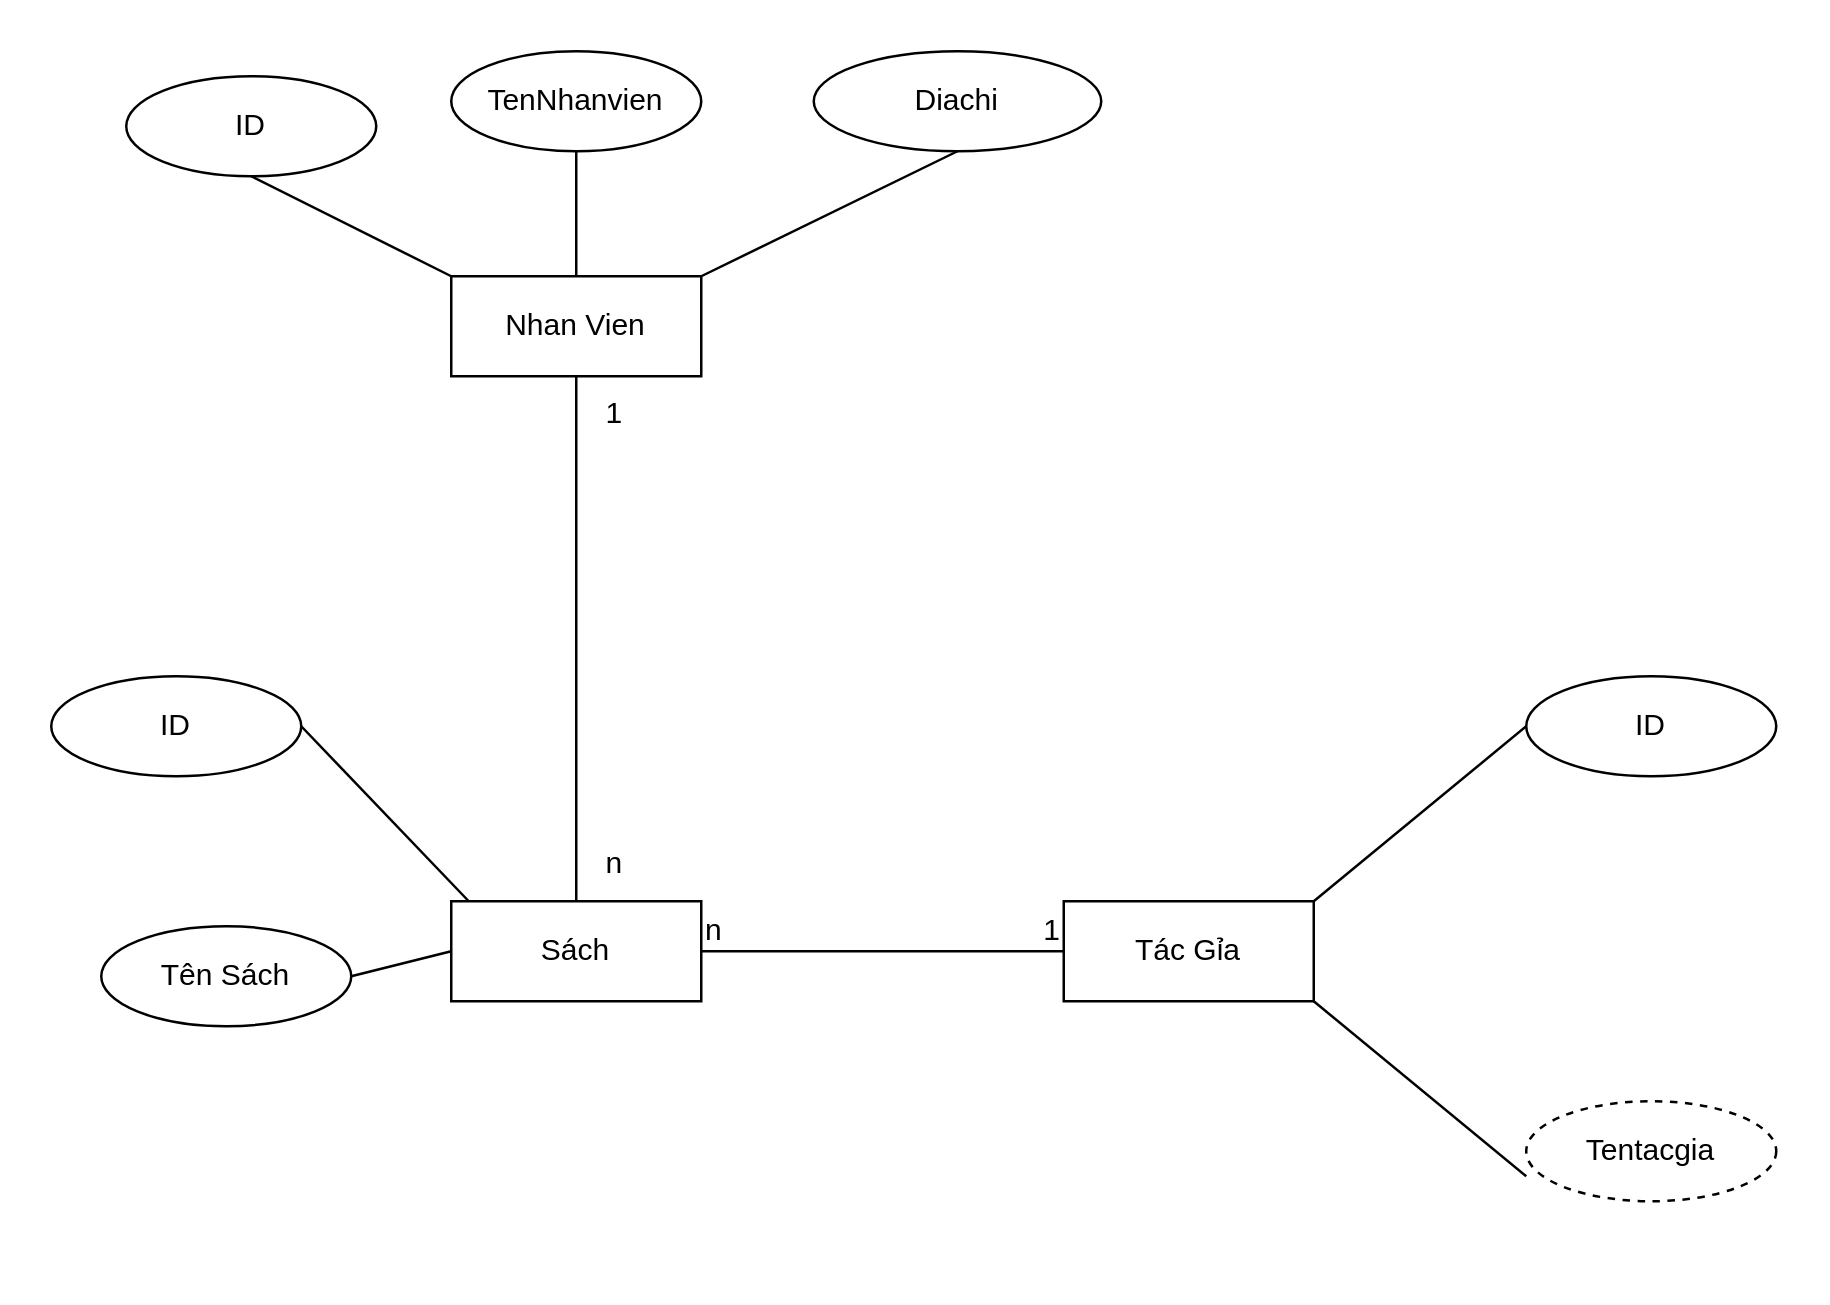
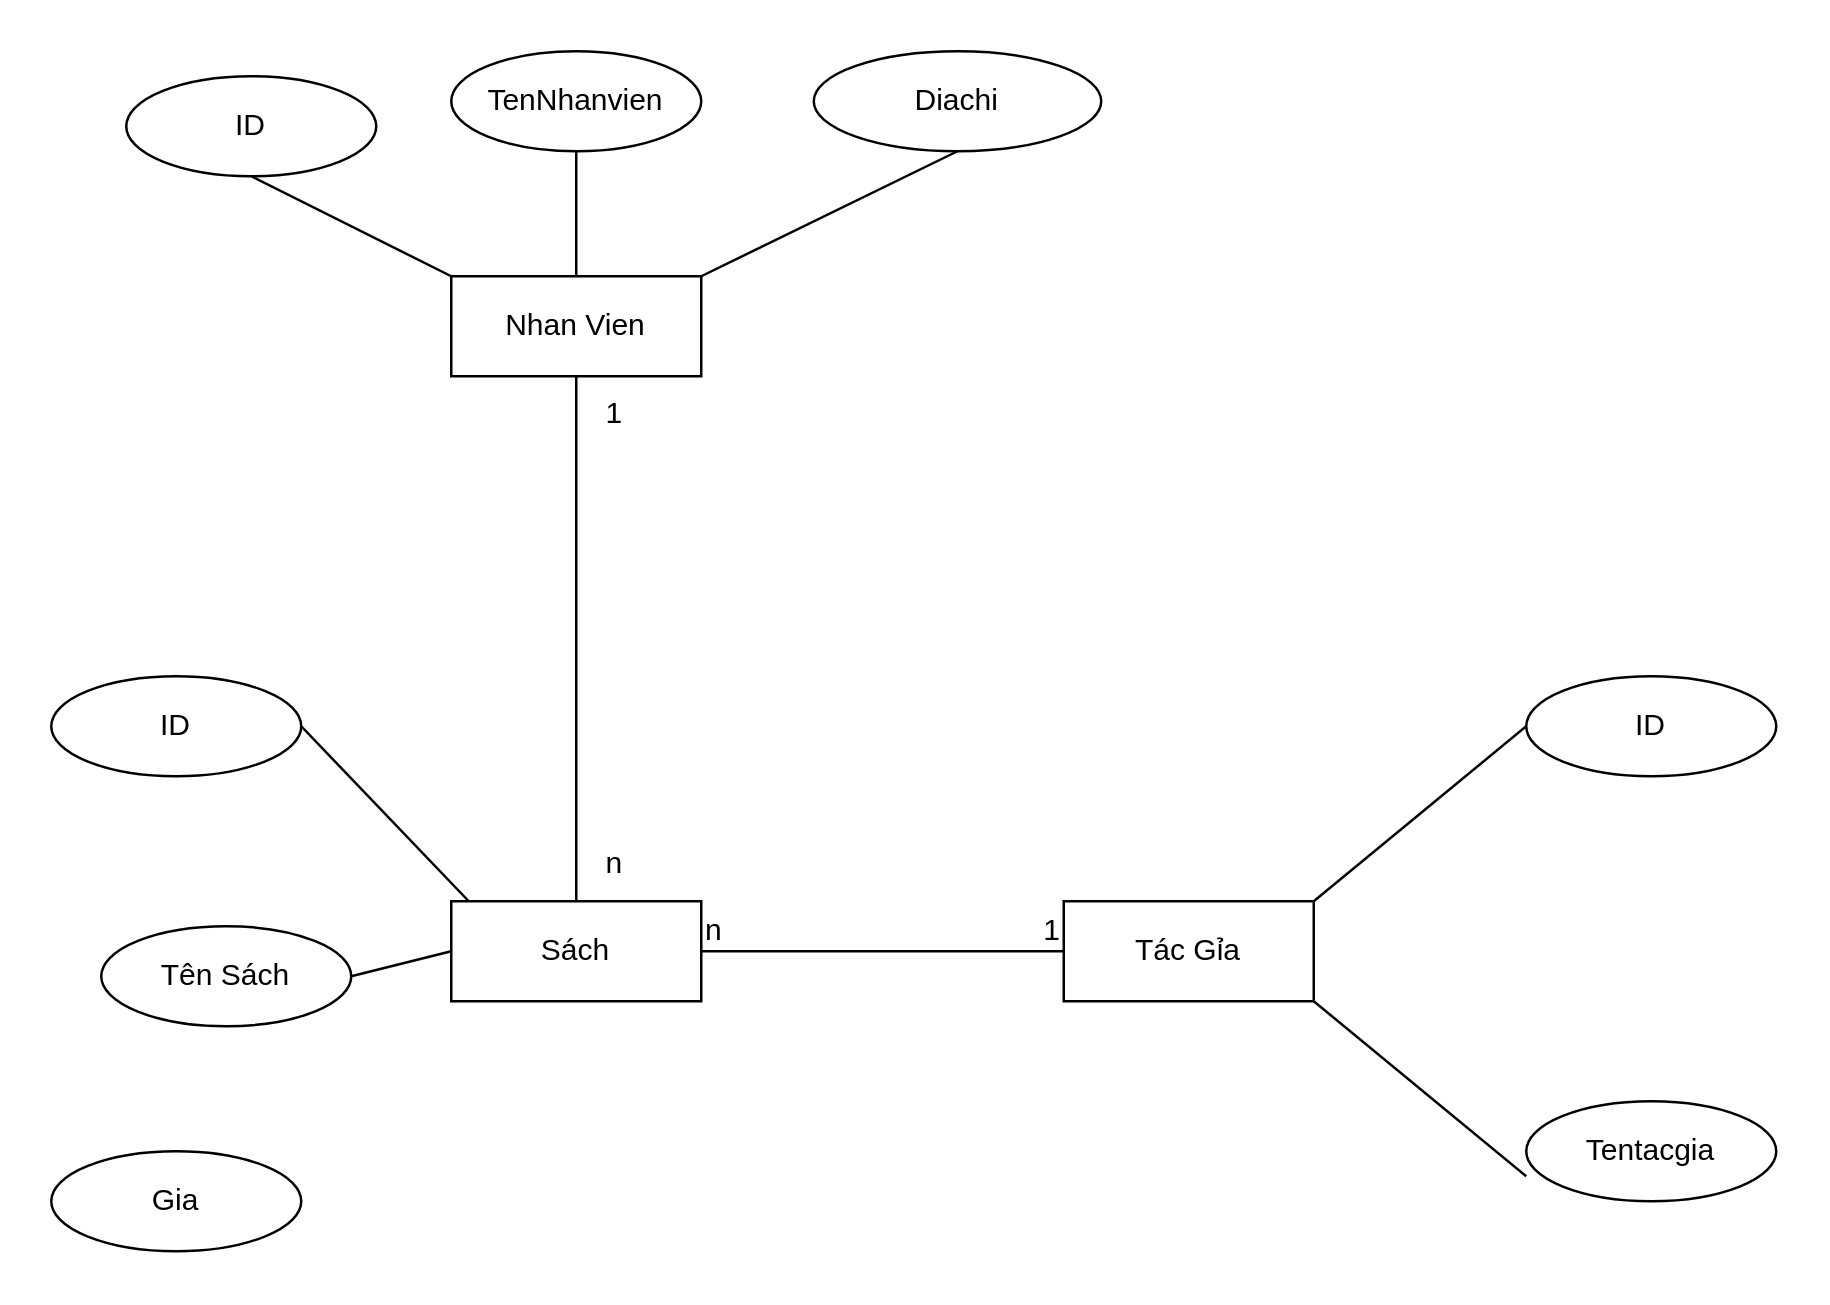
node "Tentacgia": style dashed -> solid
node "Gia": added
